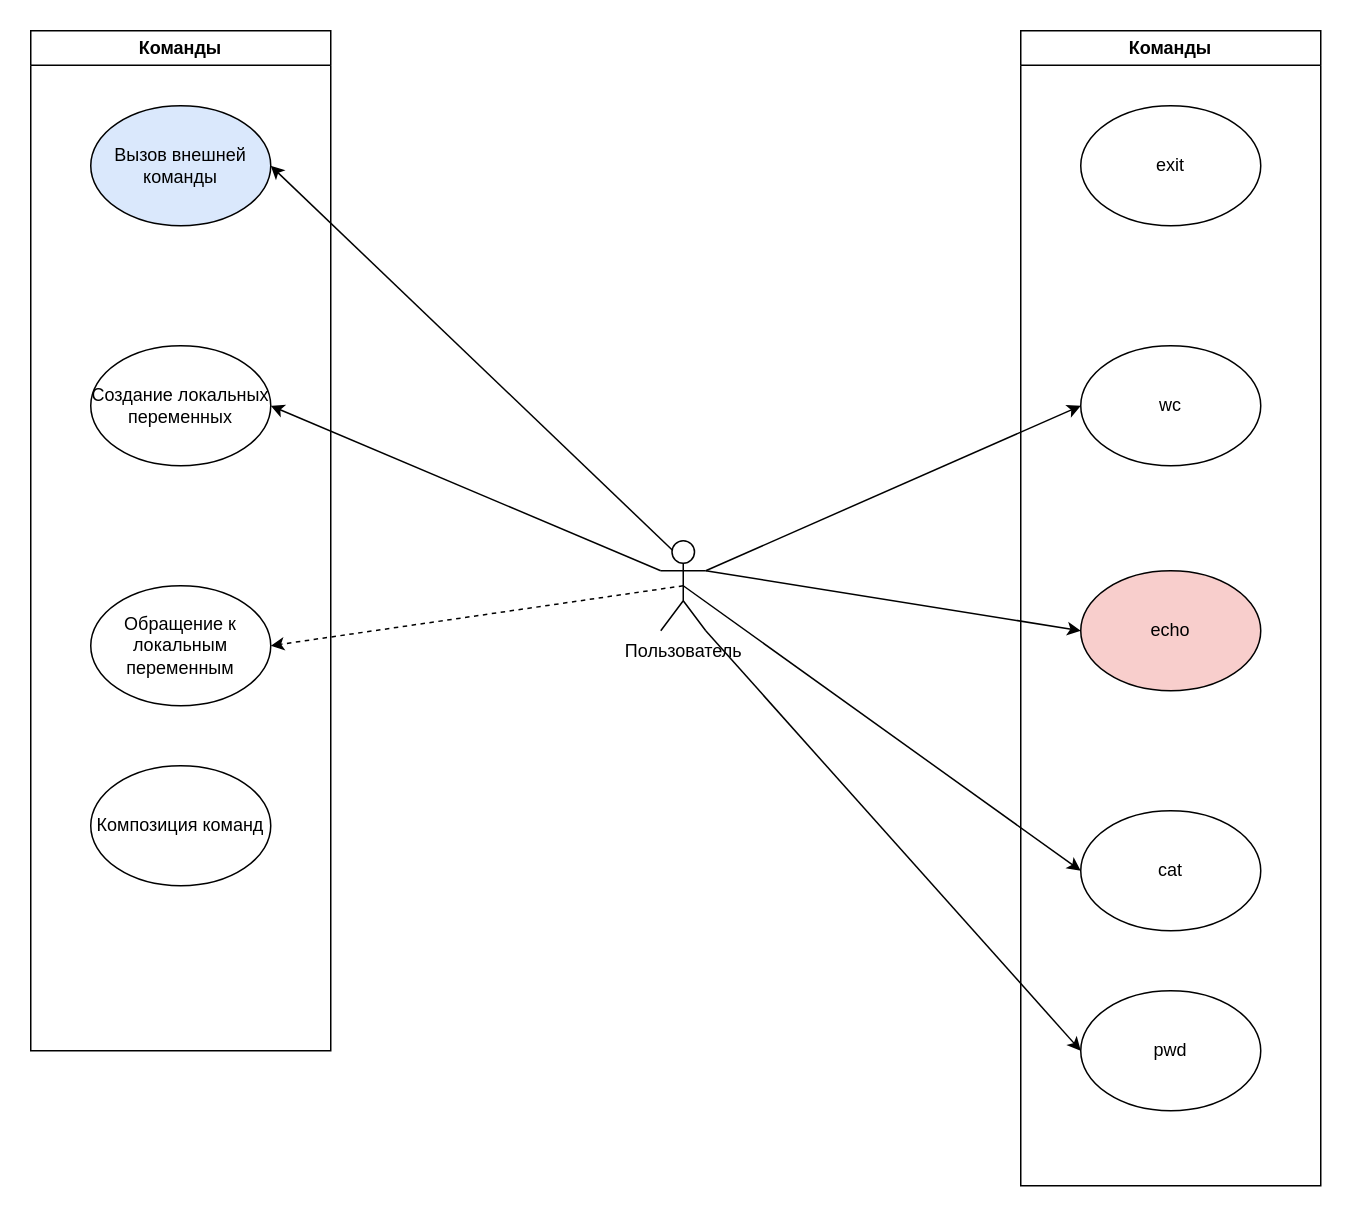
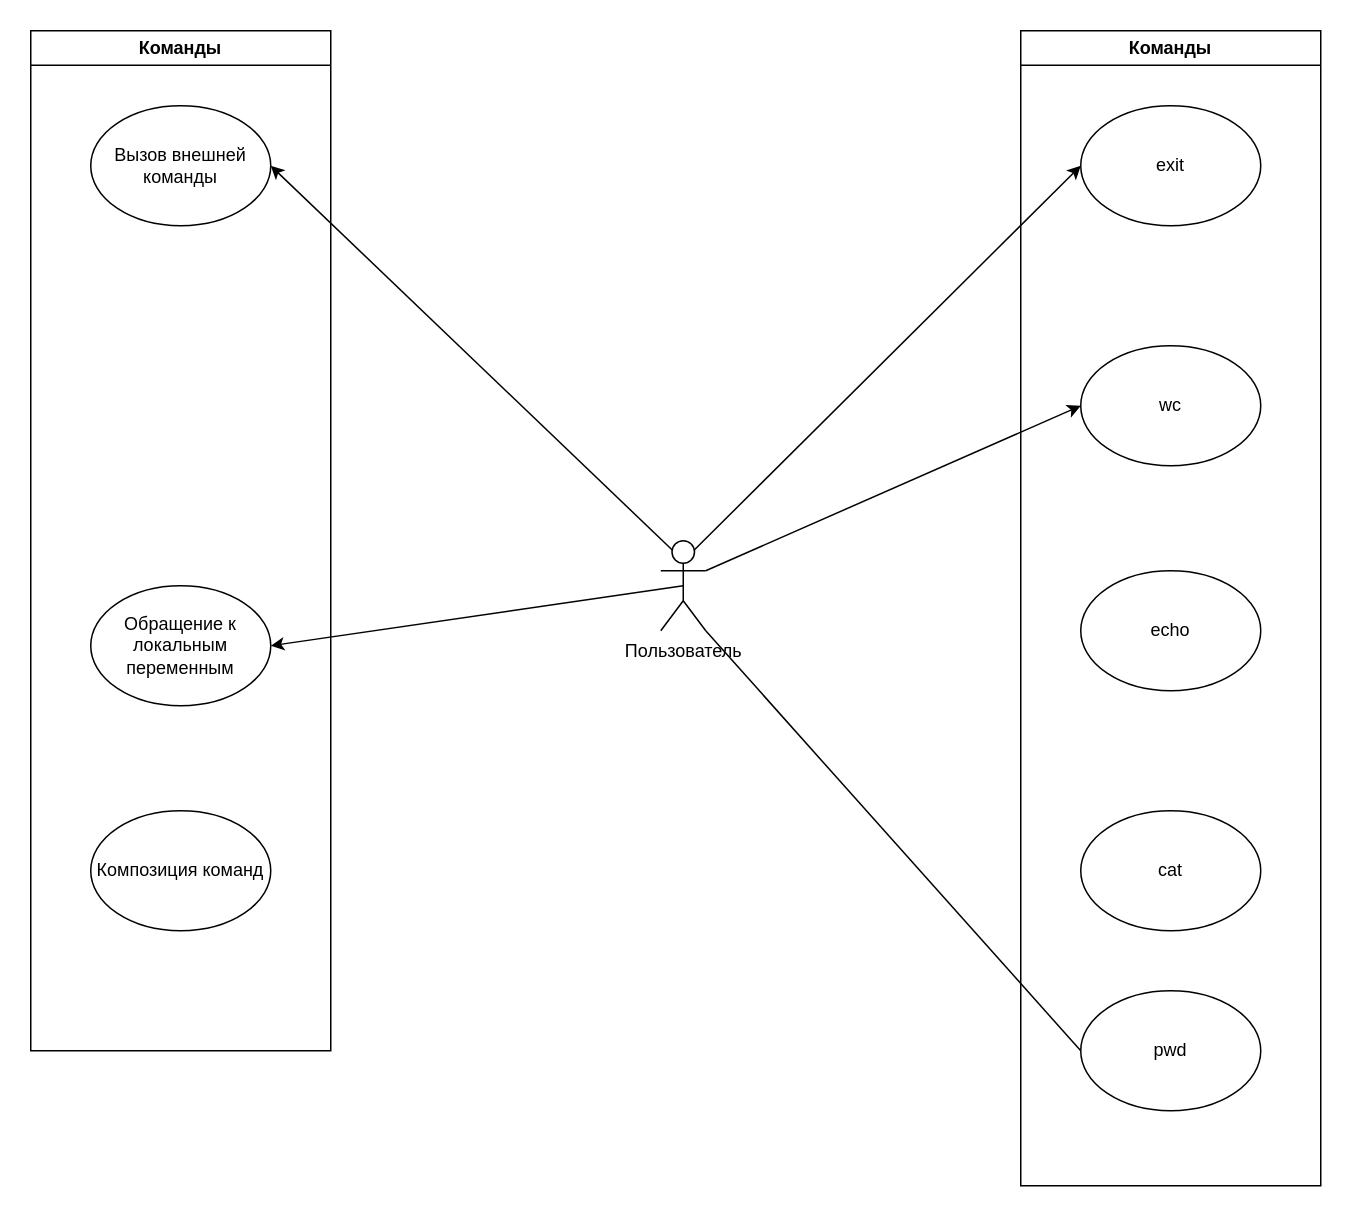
node "Вызов внешней команды": fillcolor #dae8fc -> #ffffff
edge "Пользователь" -> "exit": added
node "Создание локальных переменных": removed
edge "Пользователь" -> "Создание локальных переменных": removed
edge "Пользователь" -> "echo": removed
edge "Пользователь" -> "Обращение к локальным переменным": style dashed -> solid
node "echo": fillcolor #f8cecc -> #ffffff
edge "Пользователь" -> "cat": removed
node "Композиция команд": moved (181, 826) -> (181, 871)
edge "Пользователь" -> "pwd": arrowhead classic -> none
